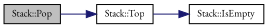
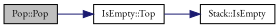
node "Stack::Pop": label "Stack::Pop" -> "Pop::Pop"
node "Stack::Top": label "Stack::Top" -> "IsEmpty::Top"
